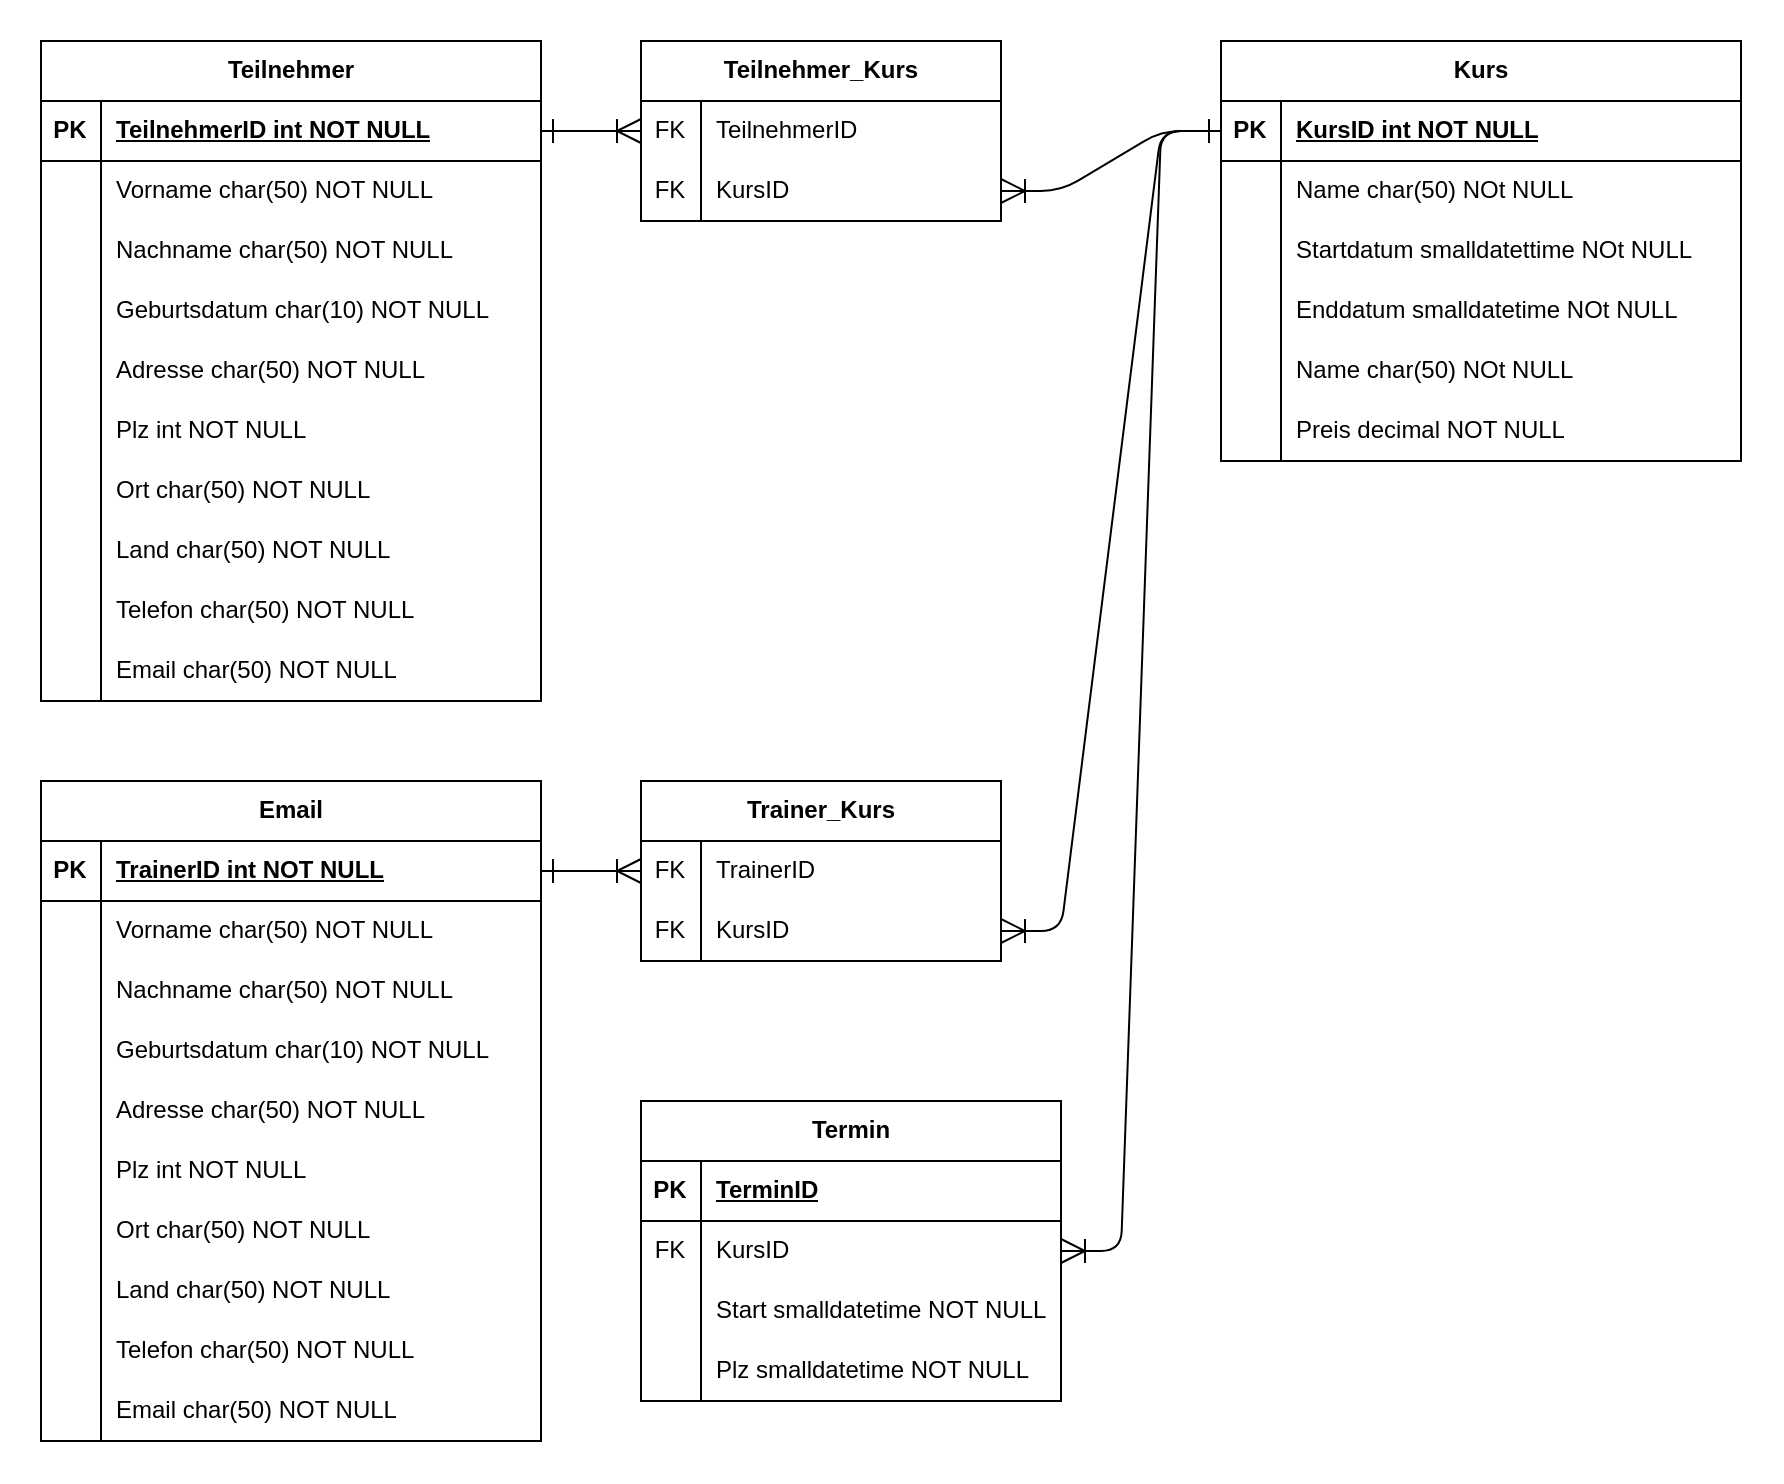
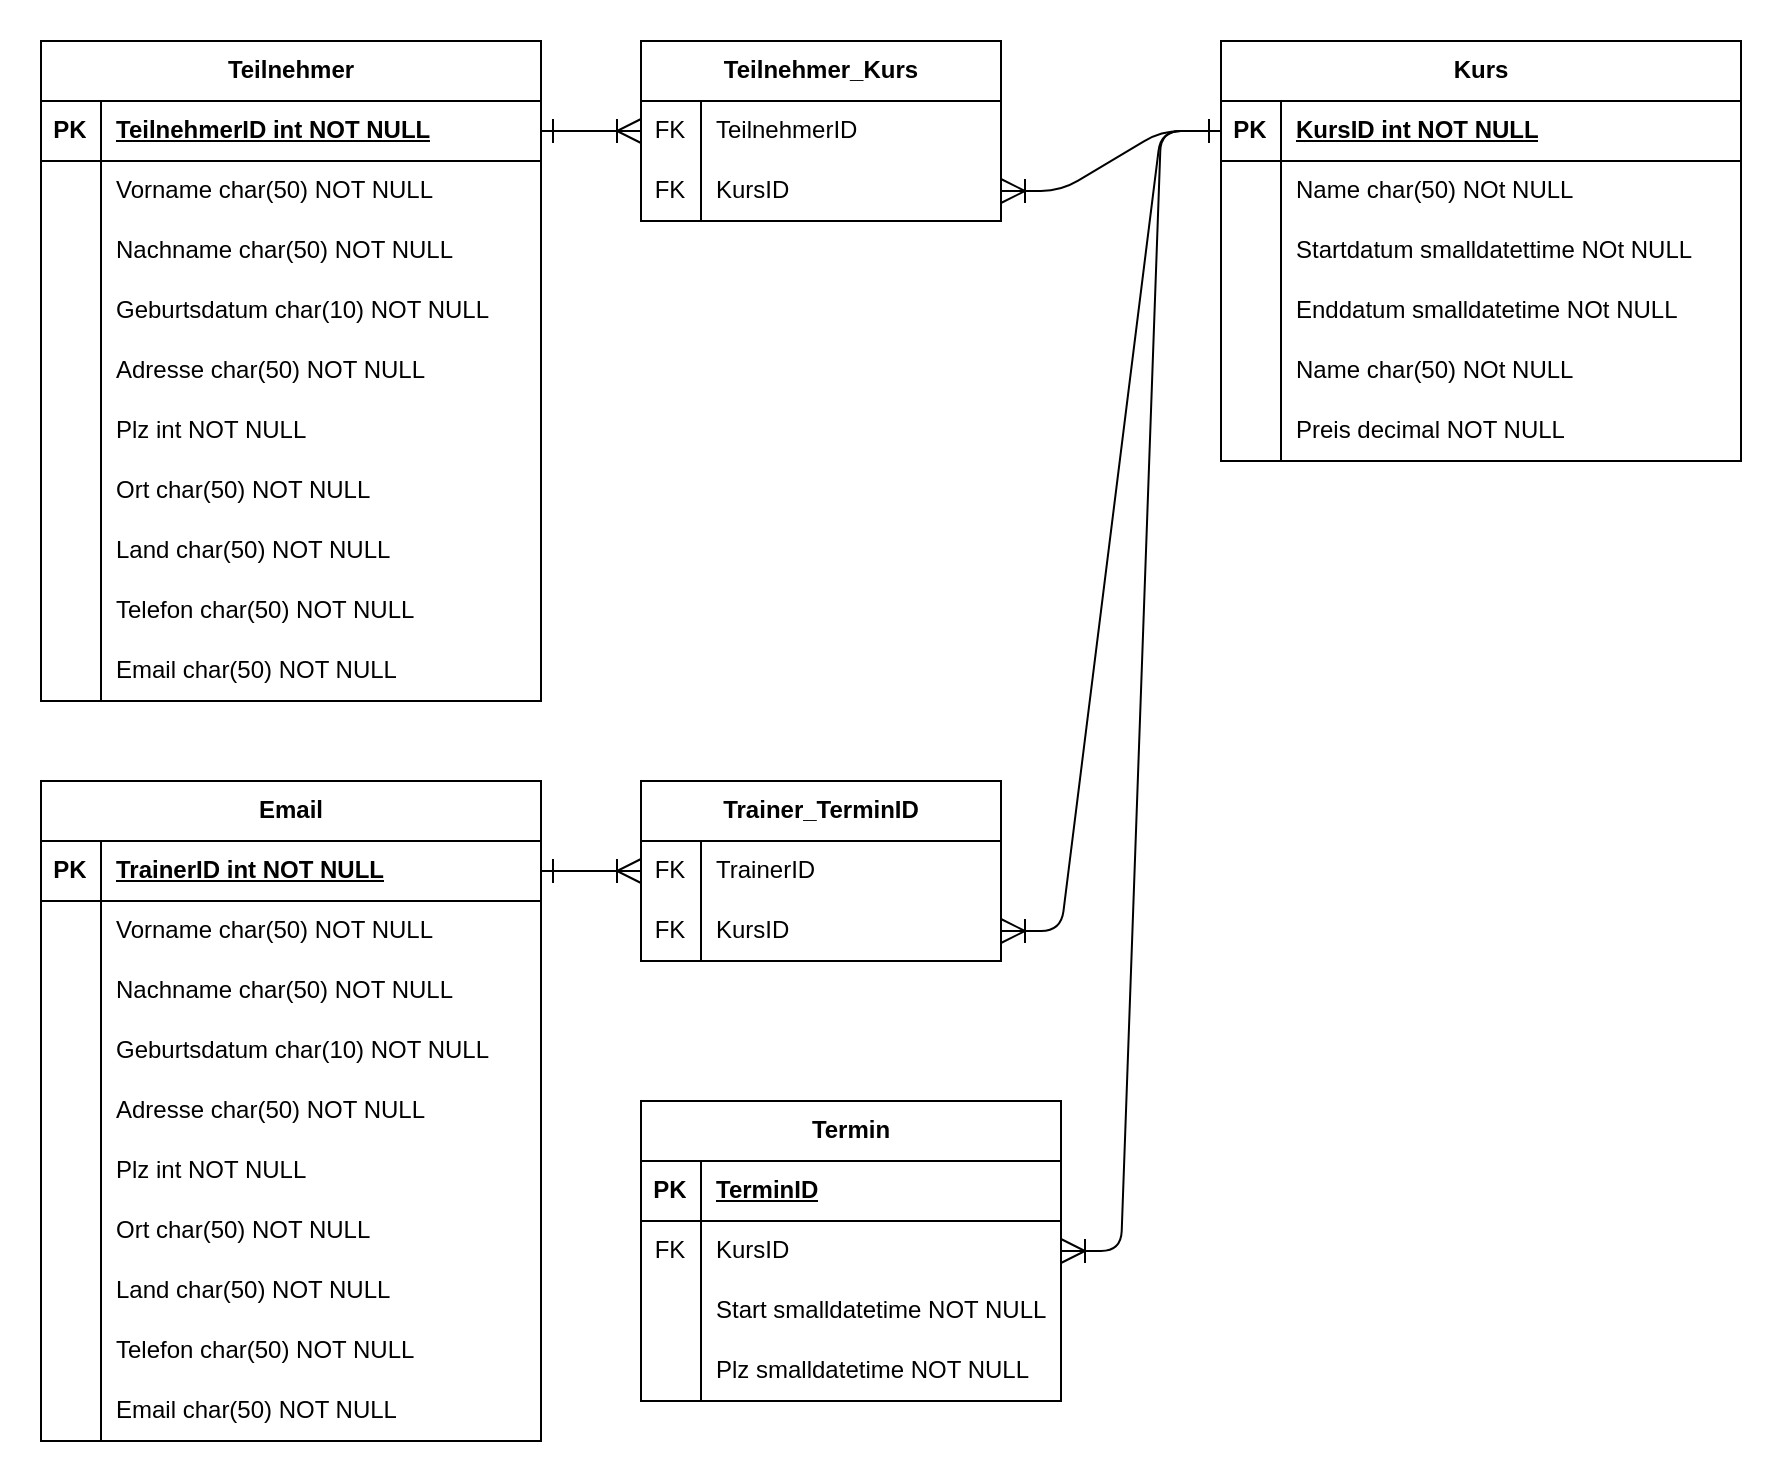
node "Trainer_Kurs": label "Trainer_Kurs" -> "Trainer_TerminID"
